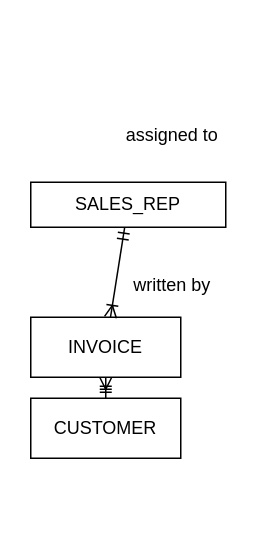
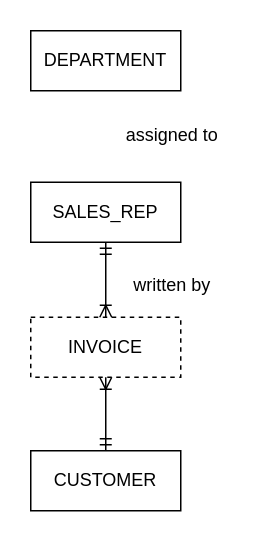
node "DEPARTMENT": added
node "SALES_REP": size 195x45 -> 150x60
node "INVOICE": style solid -> dashed
node "CUSTOMER": moved (106, 428) -> (106, 481)
